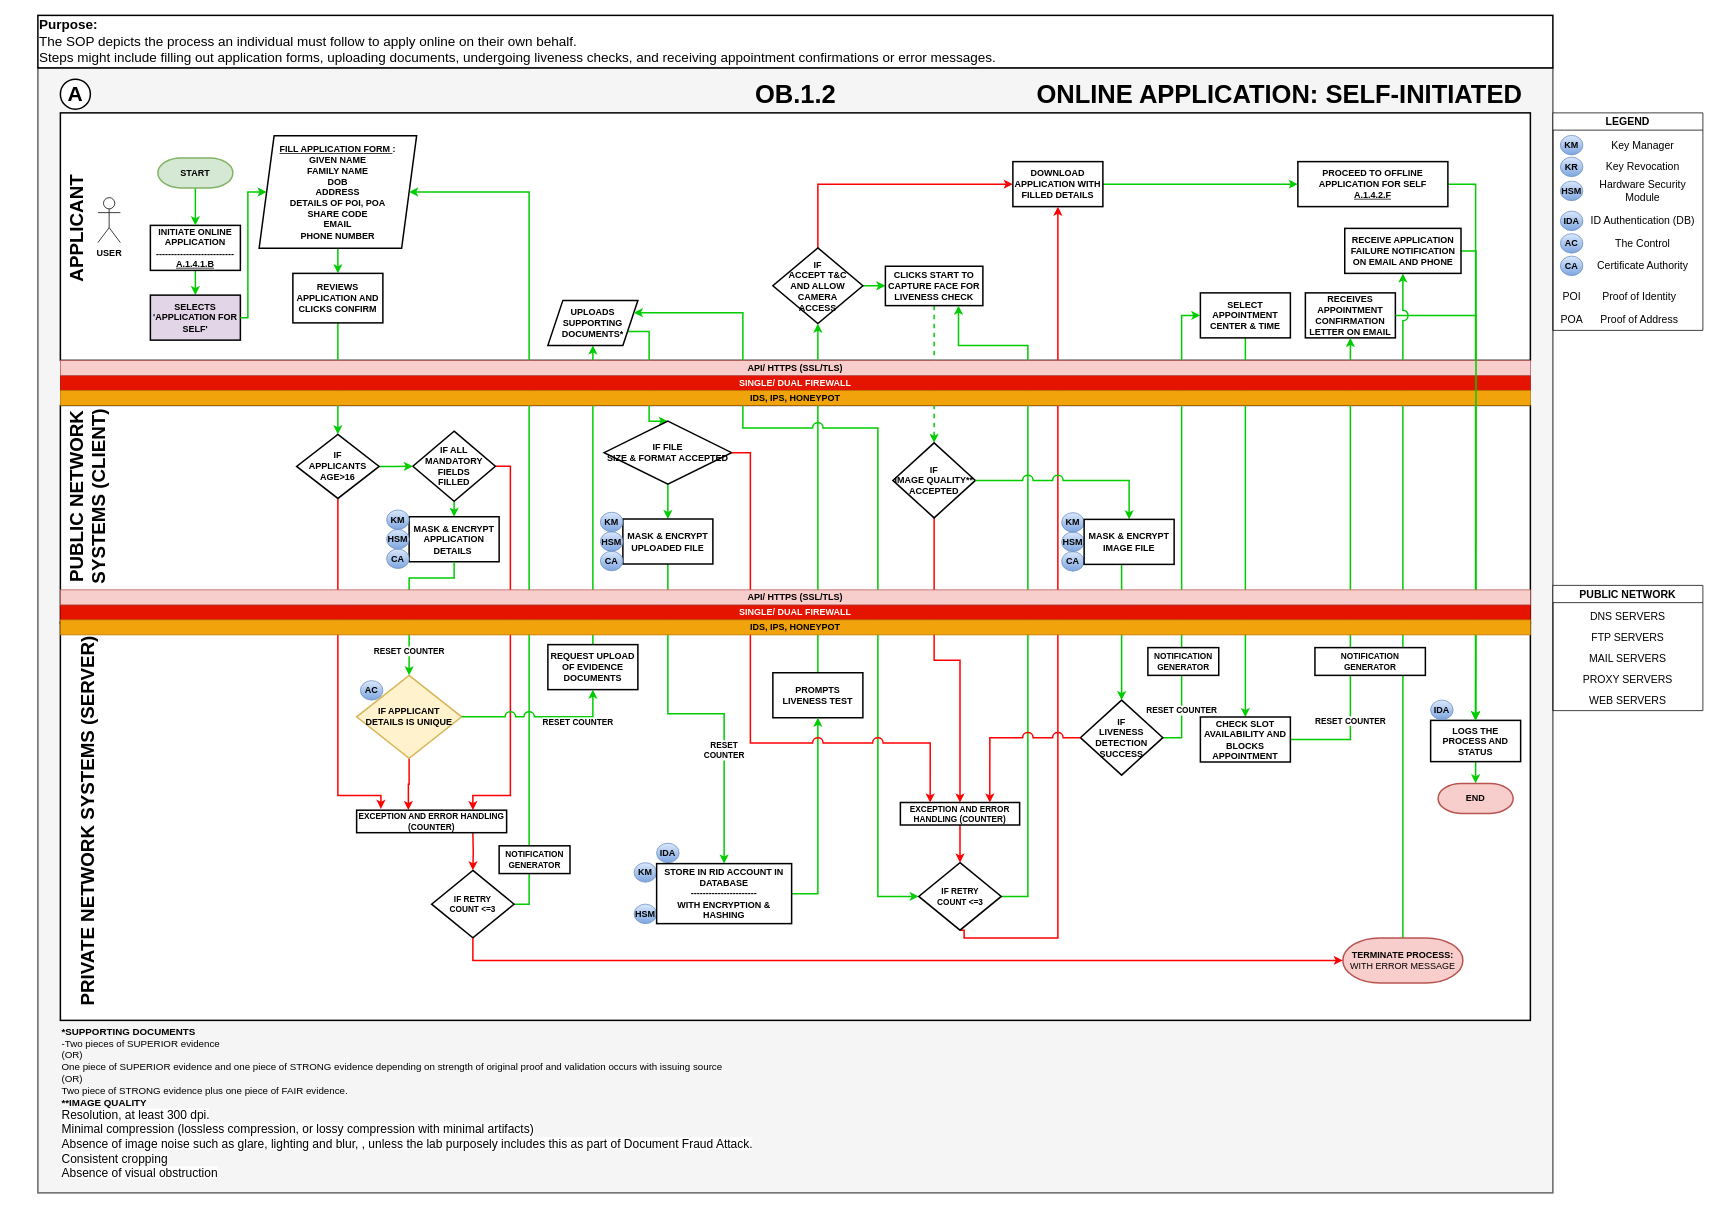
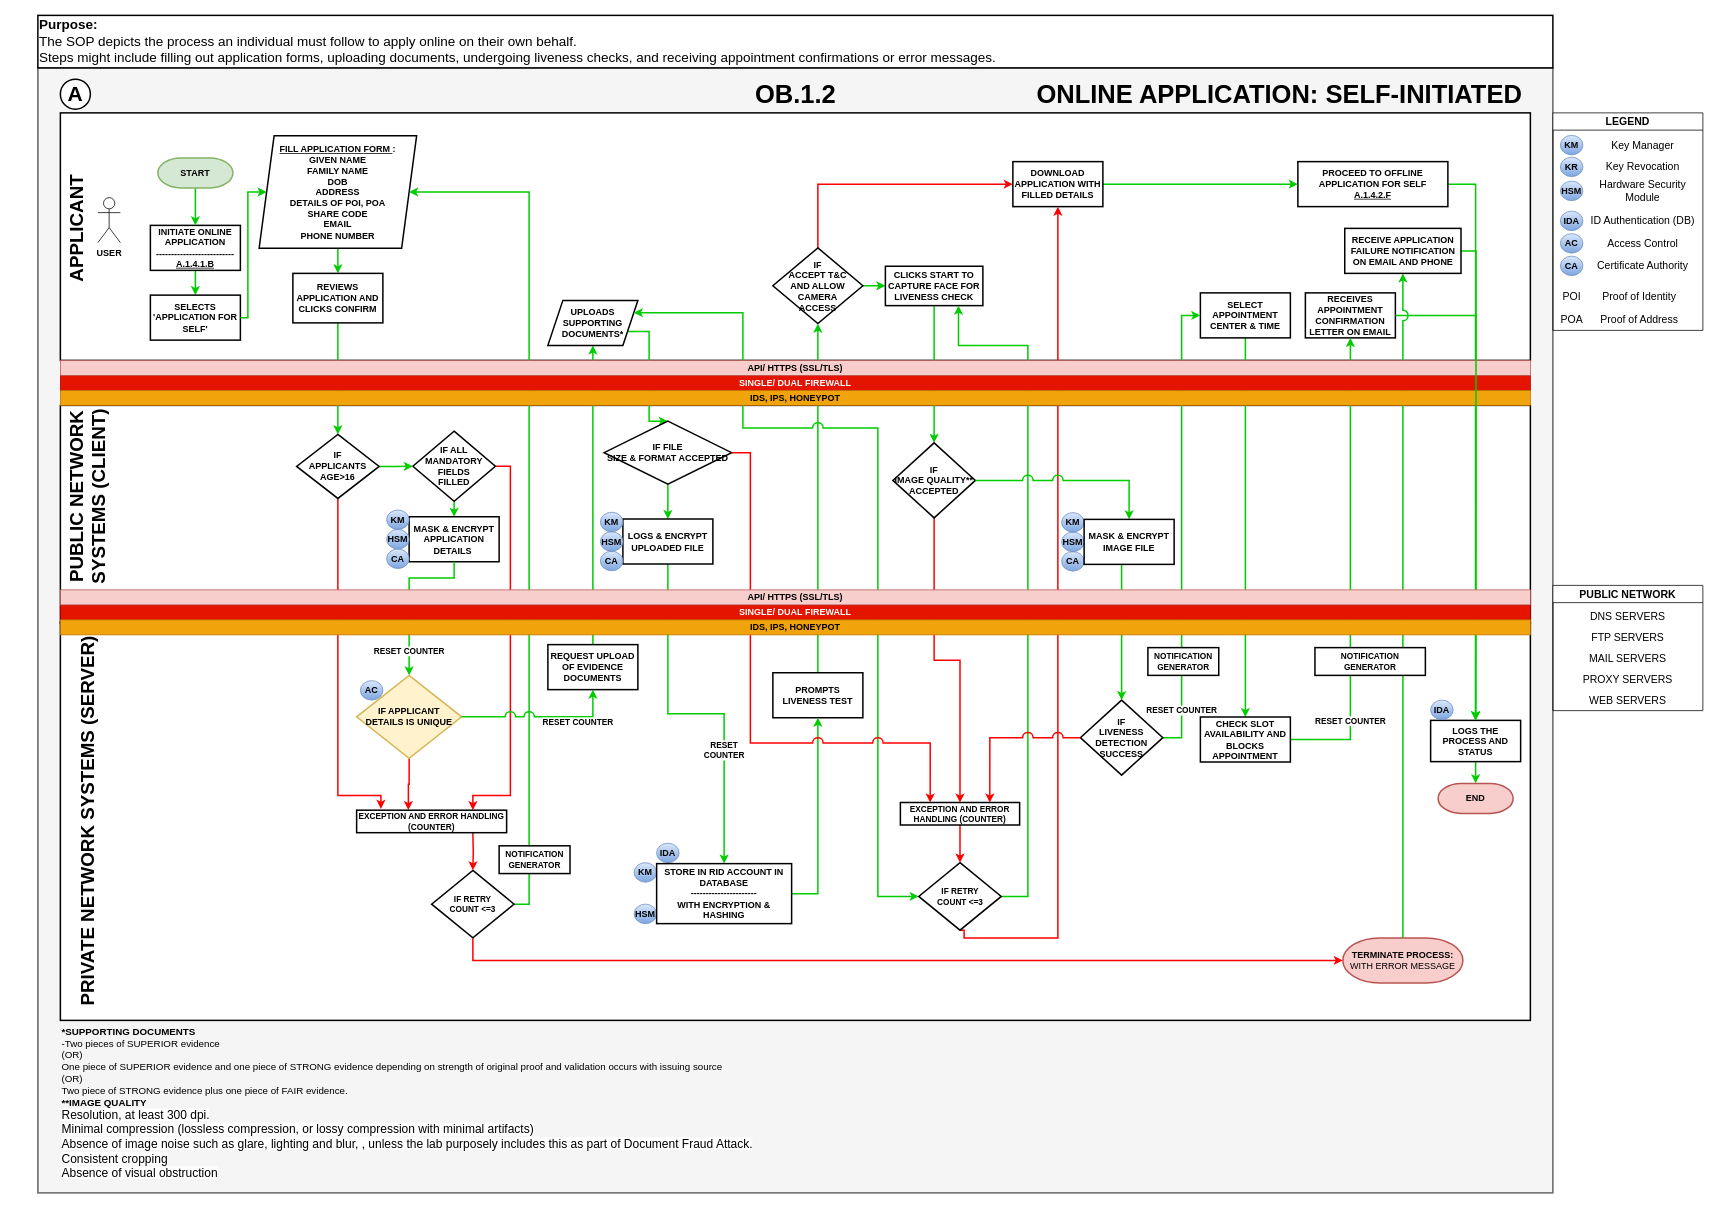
node "The Control": label "The Control" -> "Access Control"
node "SELECTS 'APPLICATION FOR SELF'": fillcolor #e1d5e7 -> #ffffff
edge "CLICKS START TO CAPTURE FACE FOR LIVENESS CHECK" -> "IF IMAGE QUALITY** ACCEPTED": style dashed -> solid
node "MASK & ENCRYPT UPLOADED FILE": label "MASK & ENCRYPT UPLOADED FILE" -> "LOGS & ENCRYPT UPLOADED FILE"
